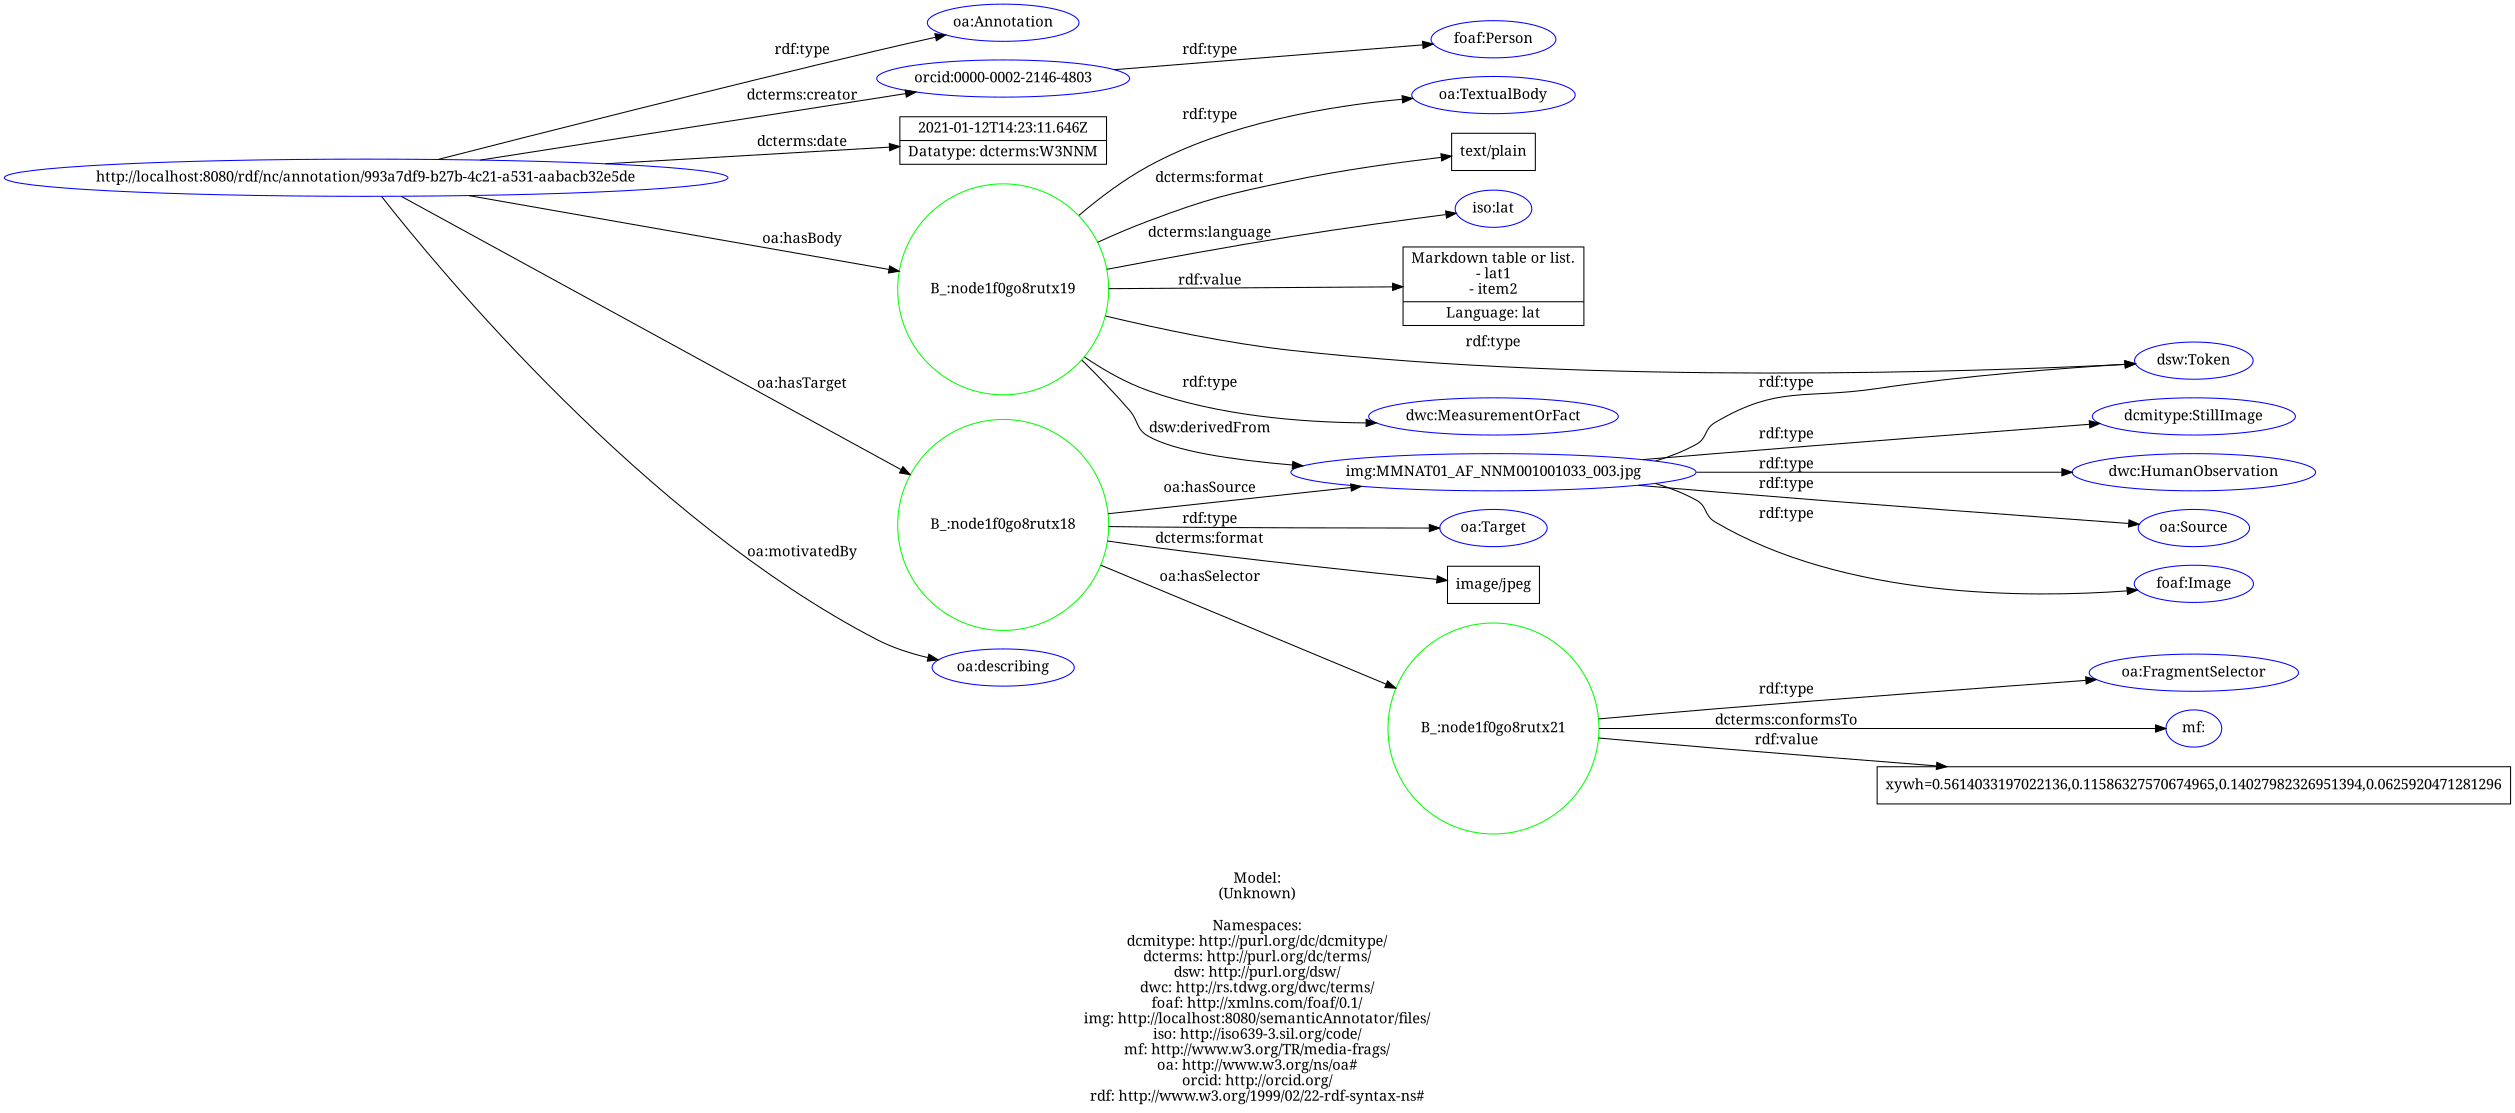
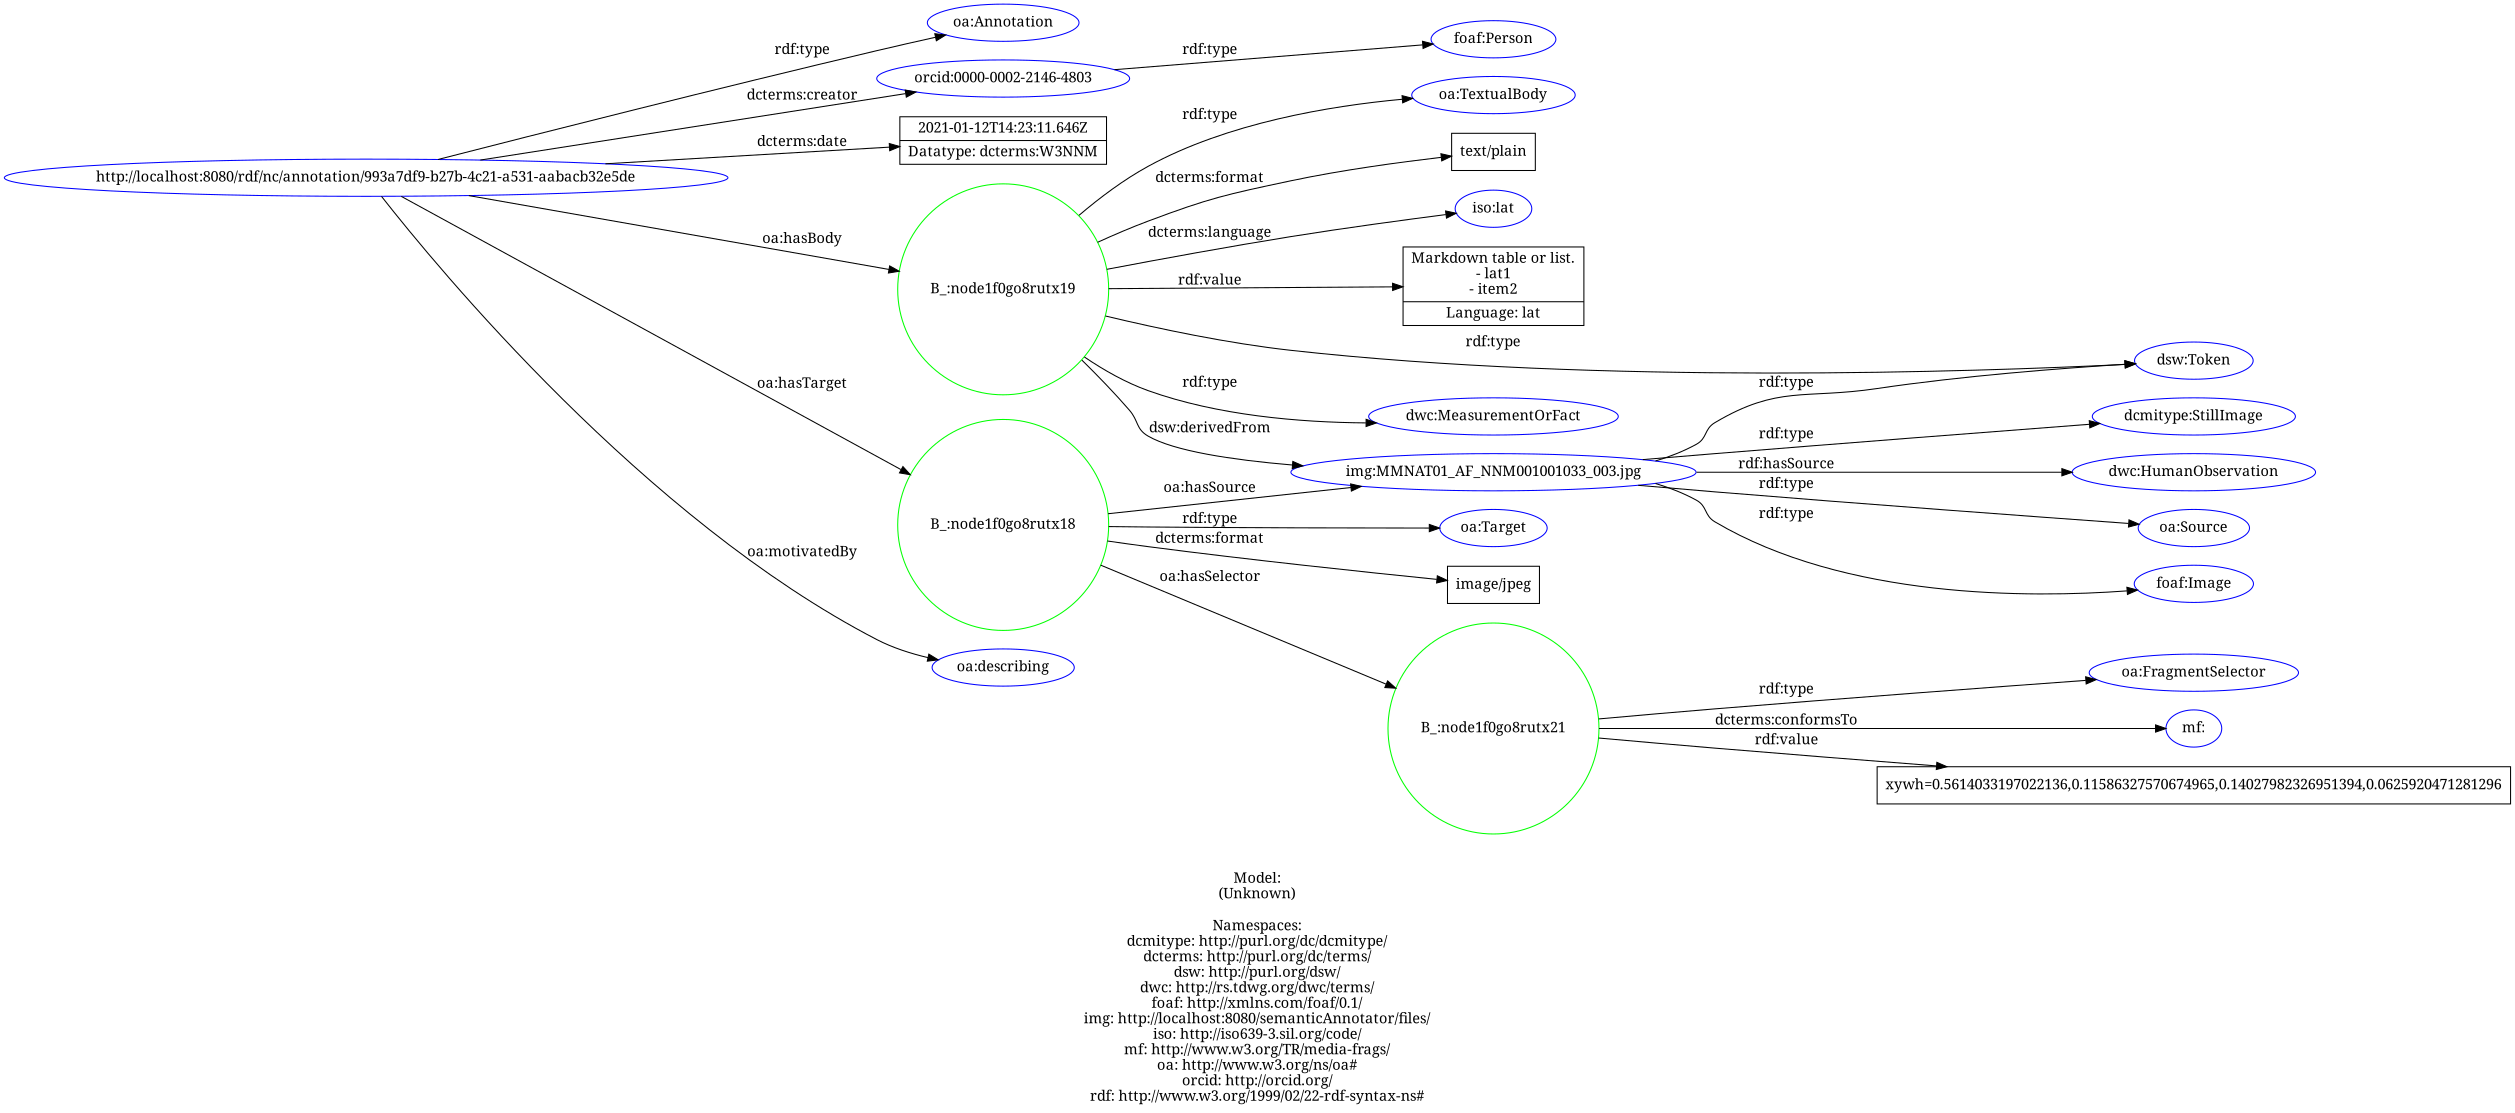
edge "img:MMNAT01_AF_NNM001001033_003.jpg" -> "dwc:HumanObservation": label "rdf:type" -> "rdf:hasSource"
